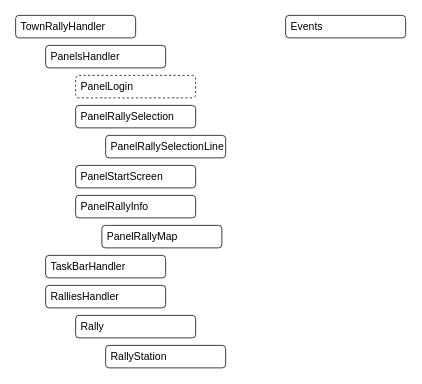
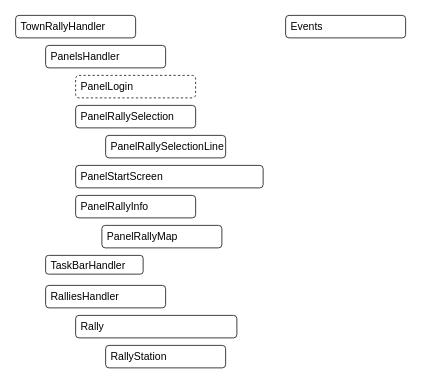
node "PanelStartScreen": size 120x23 -> 188x23
node "TaskBarHandler": size 120x23 -> 98x19
node "Rally": size 120x23 -> 161x23
